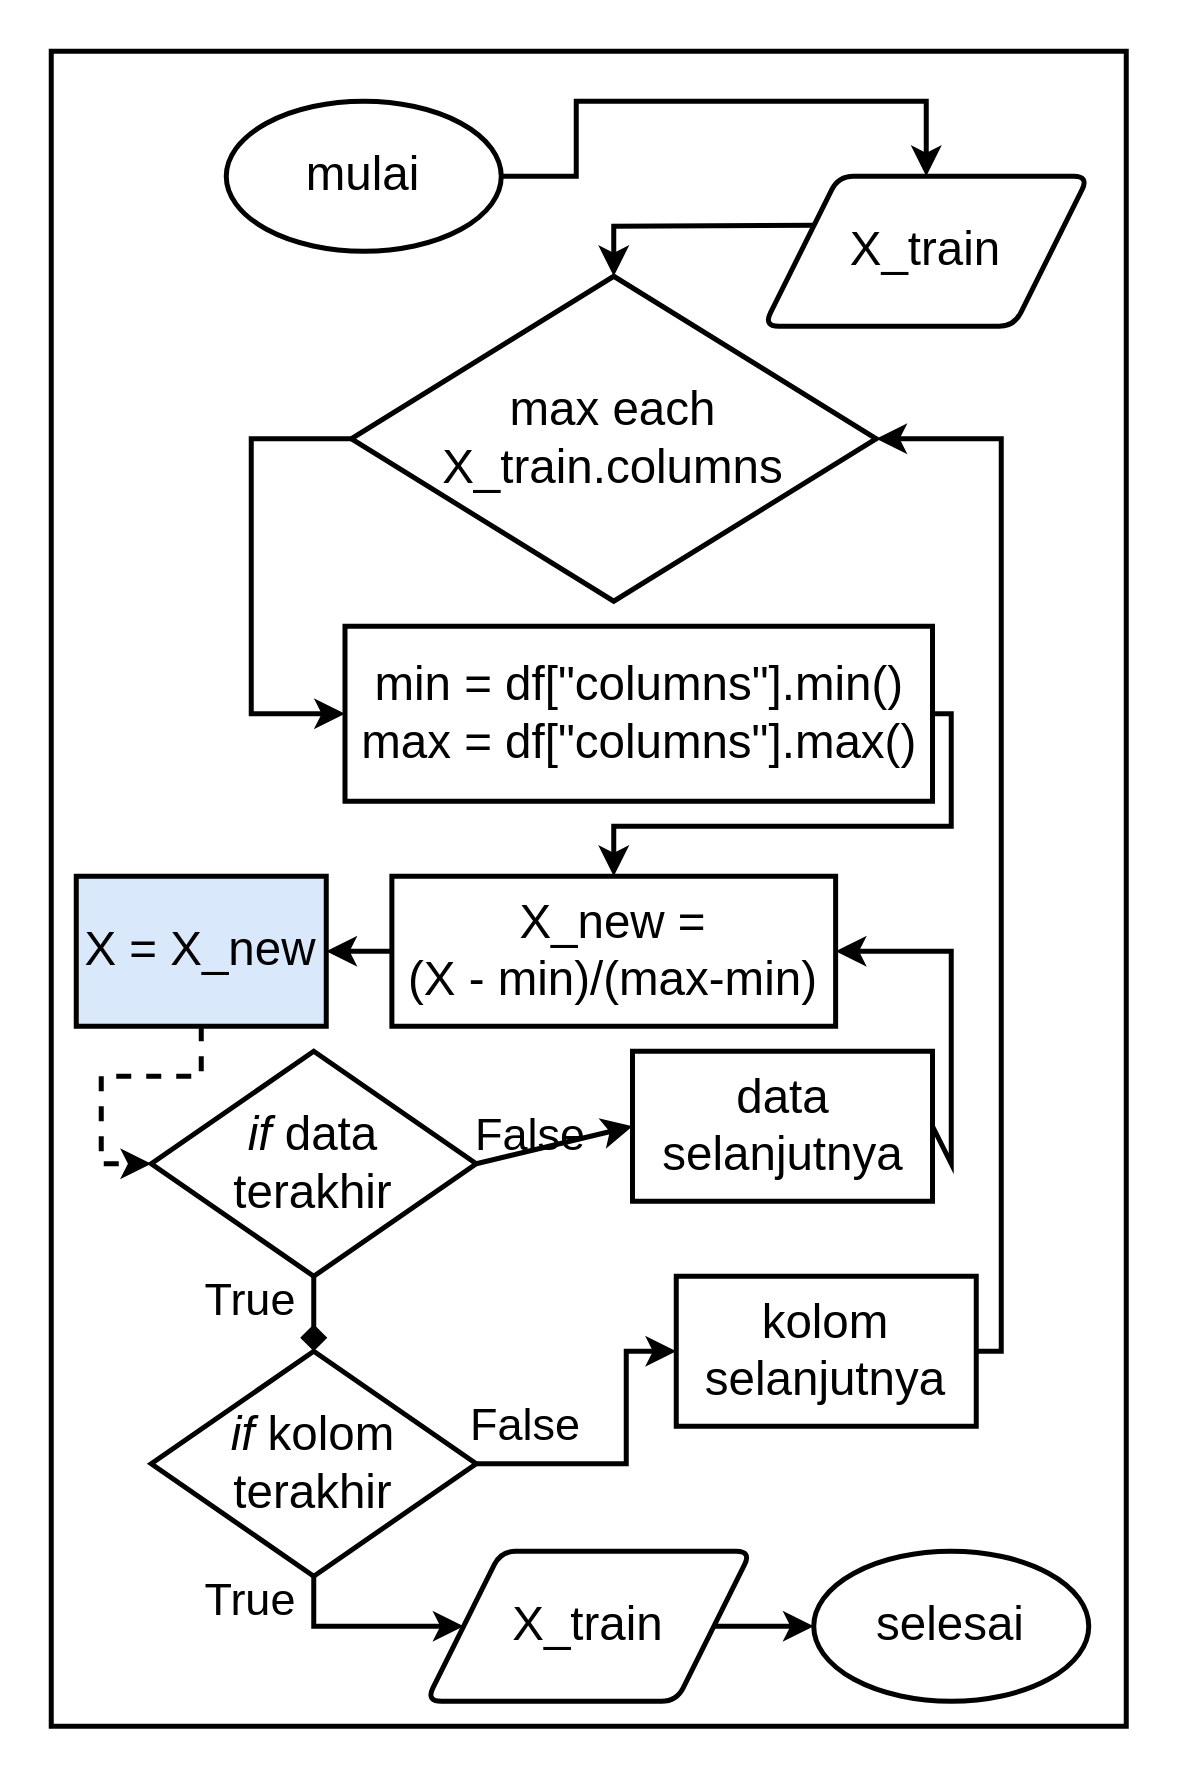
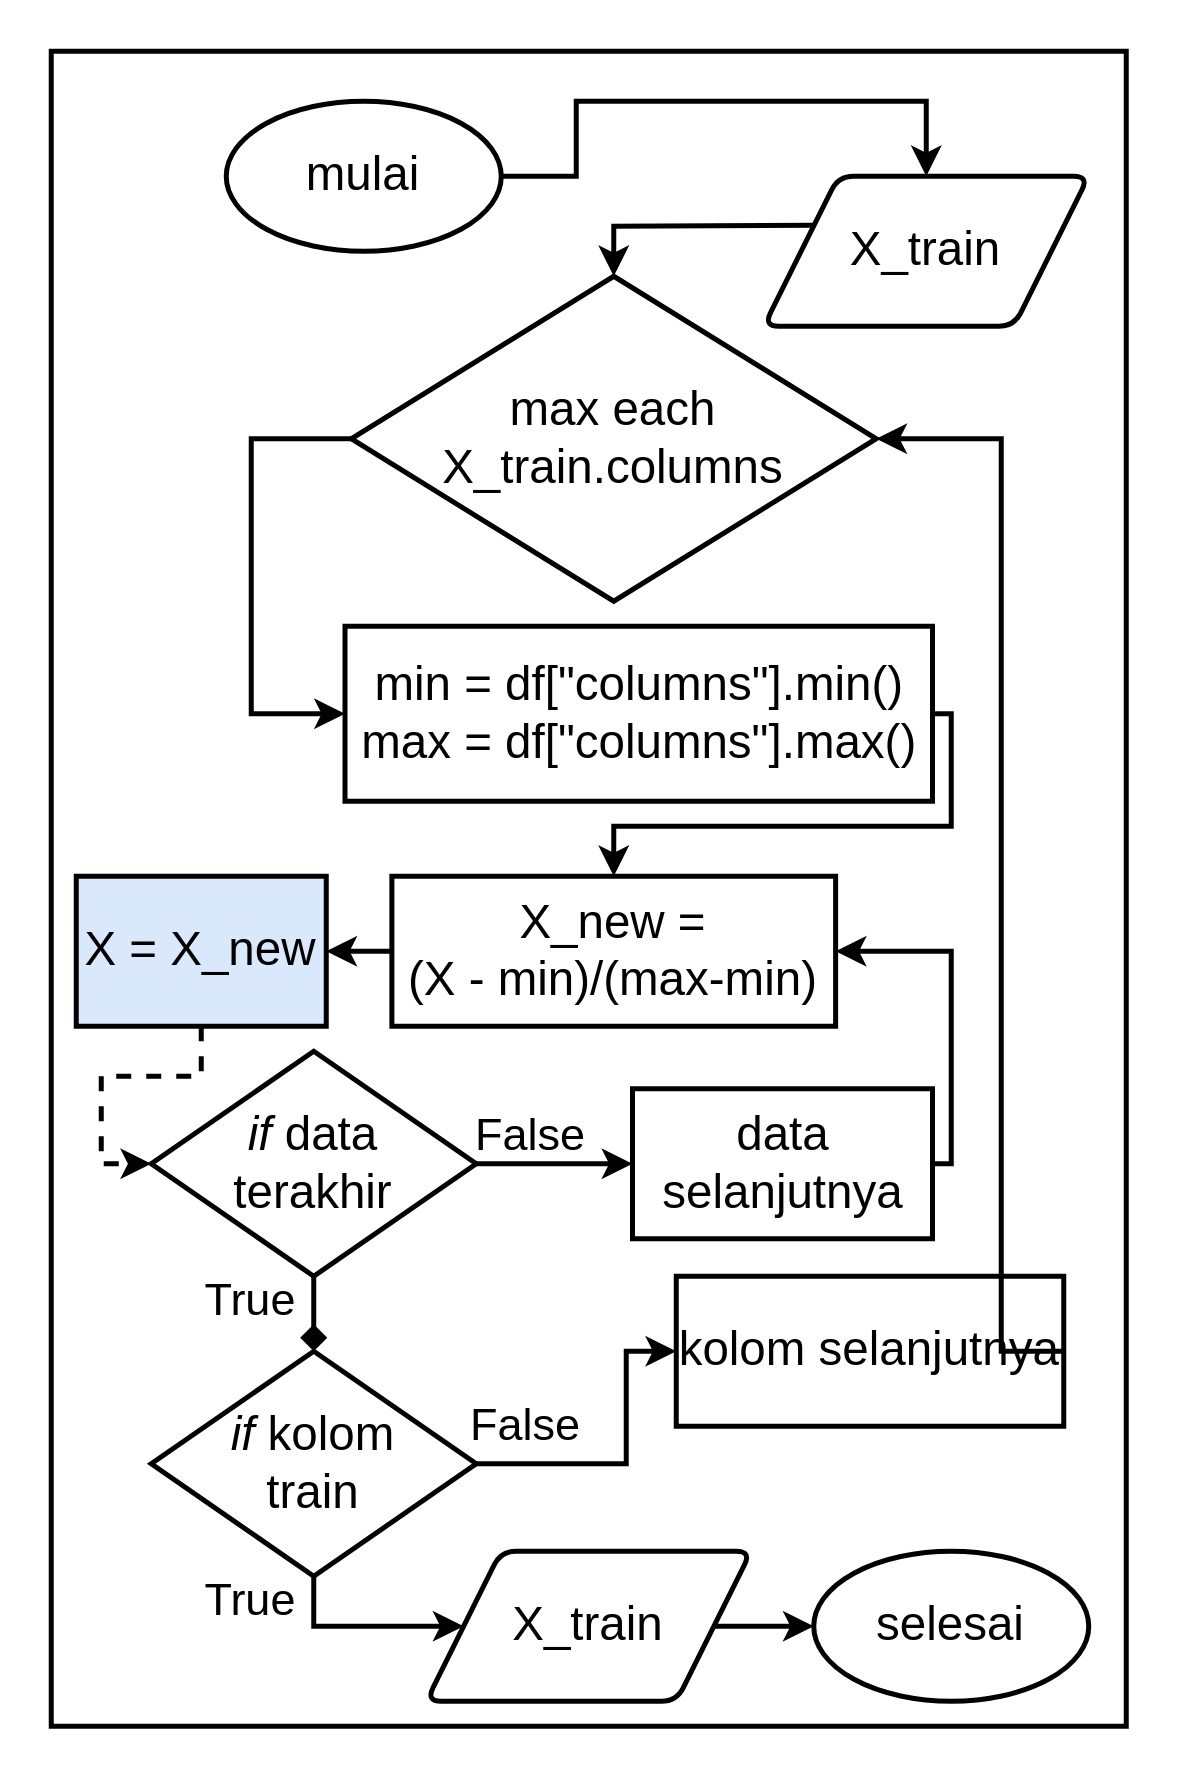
node "data selanjutnya": moved (783, 1126) -> (783, 1164)
node "kolom selanjutnya": size 300x150 -> 388x150
node "if kolom terakhir": label "if kolom terakhir" -> "if kolom train"
